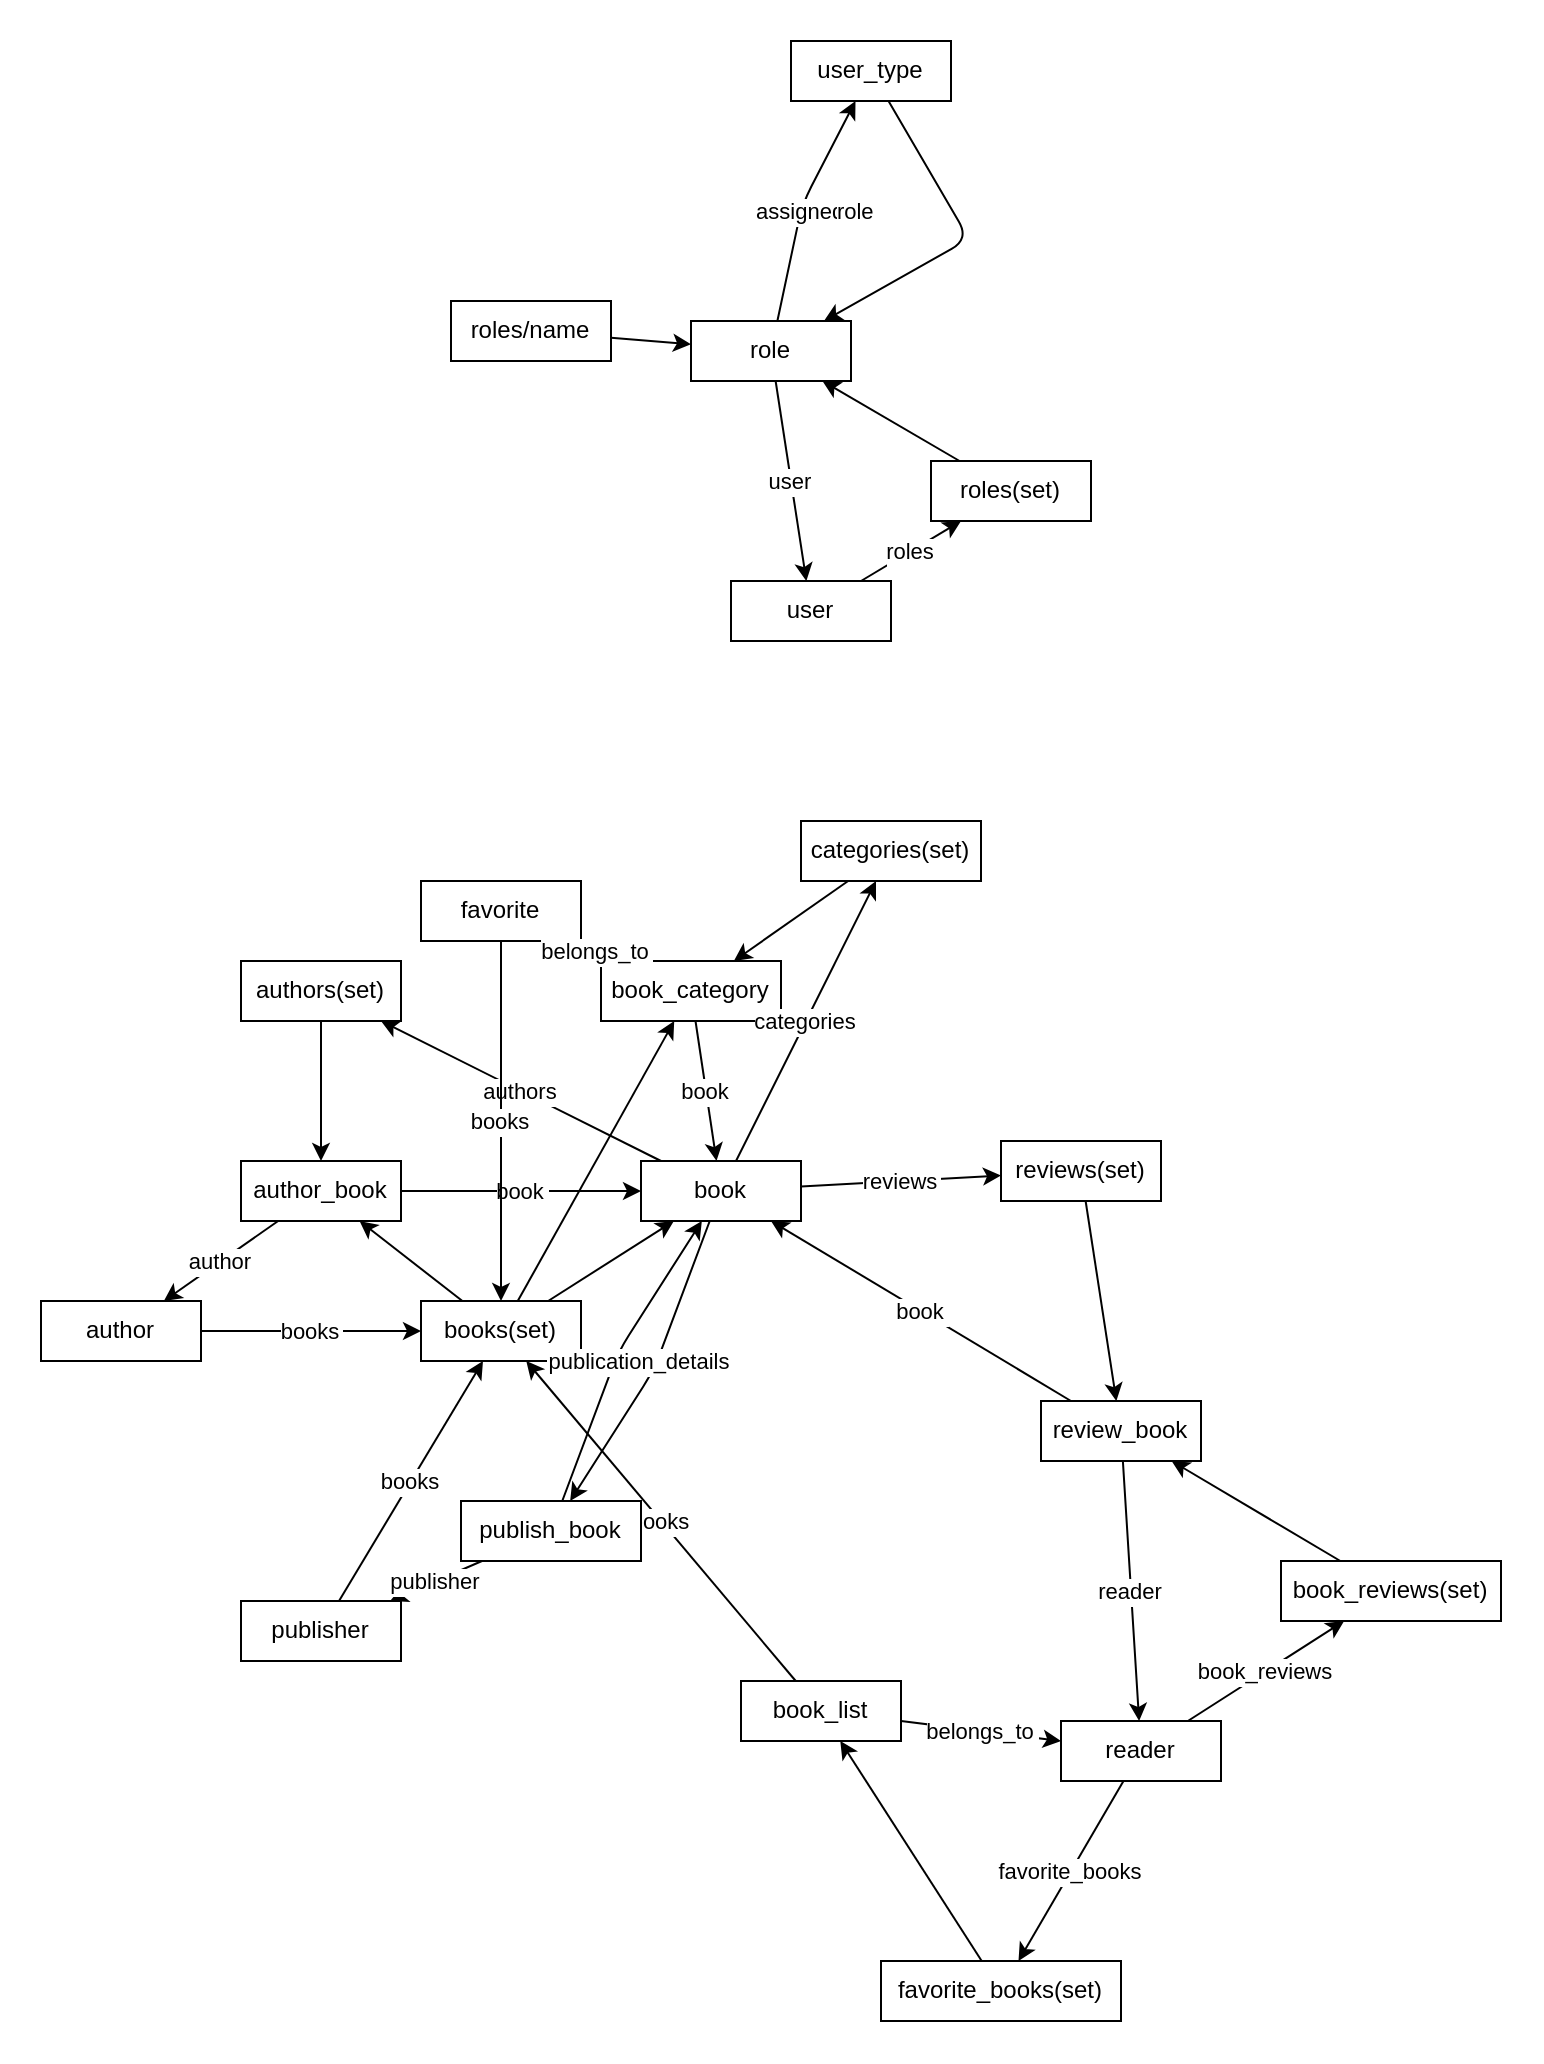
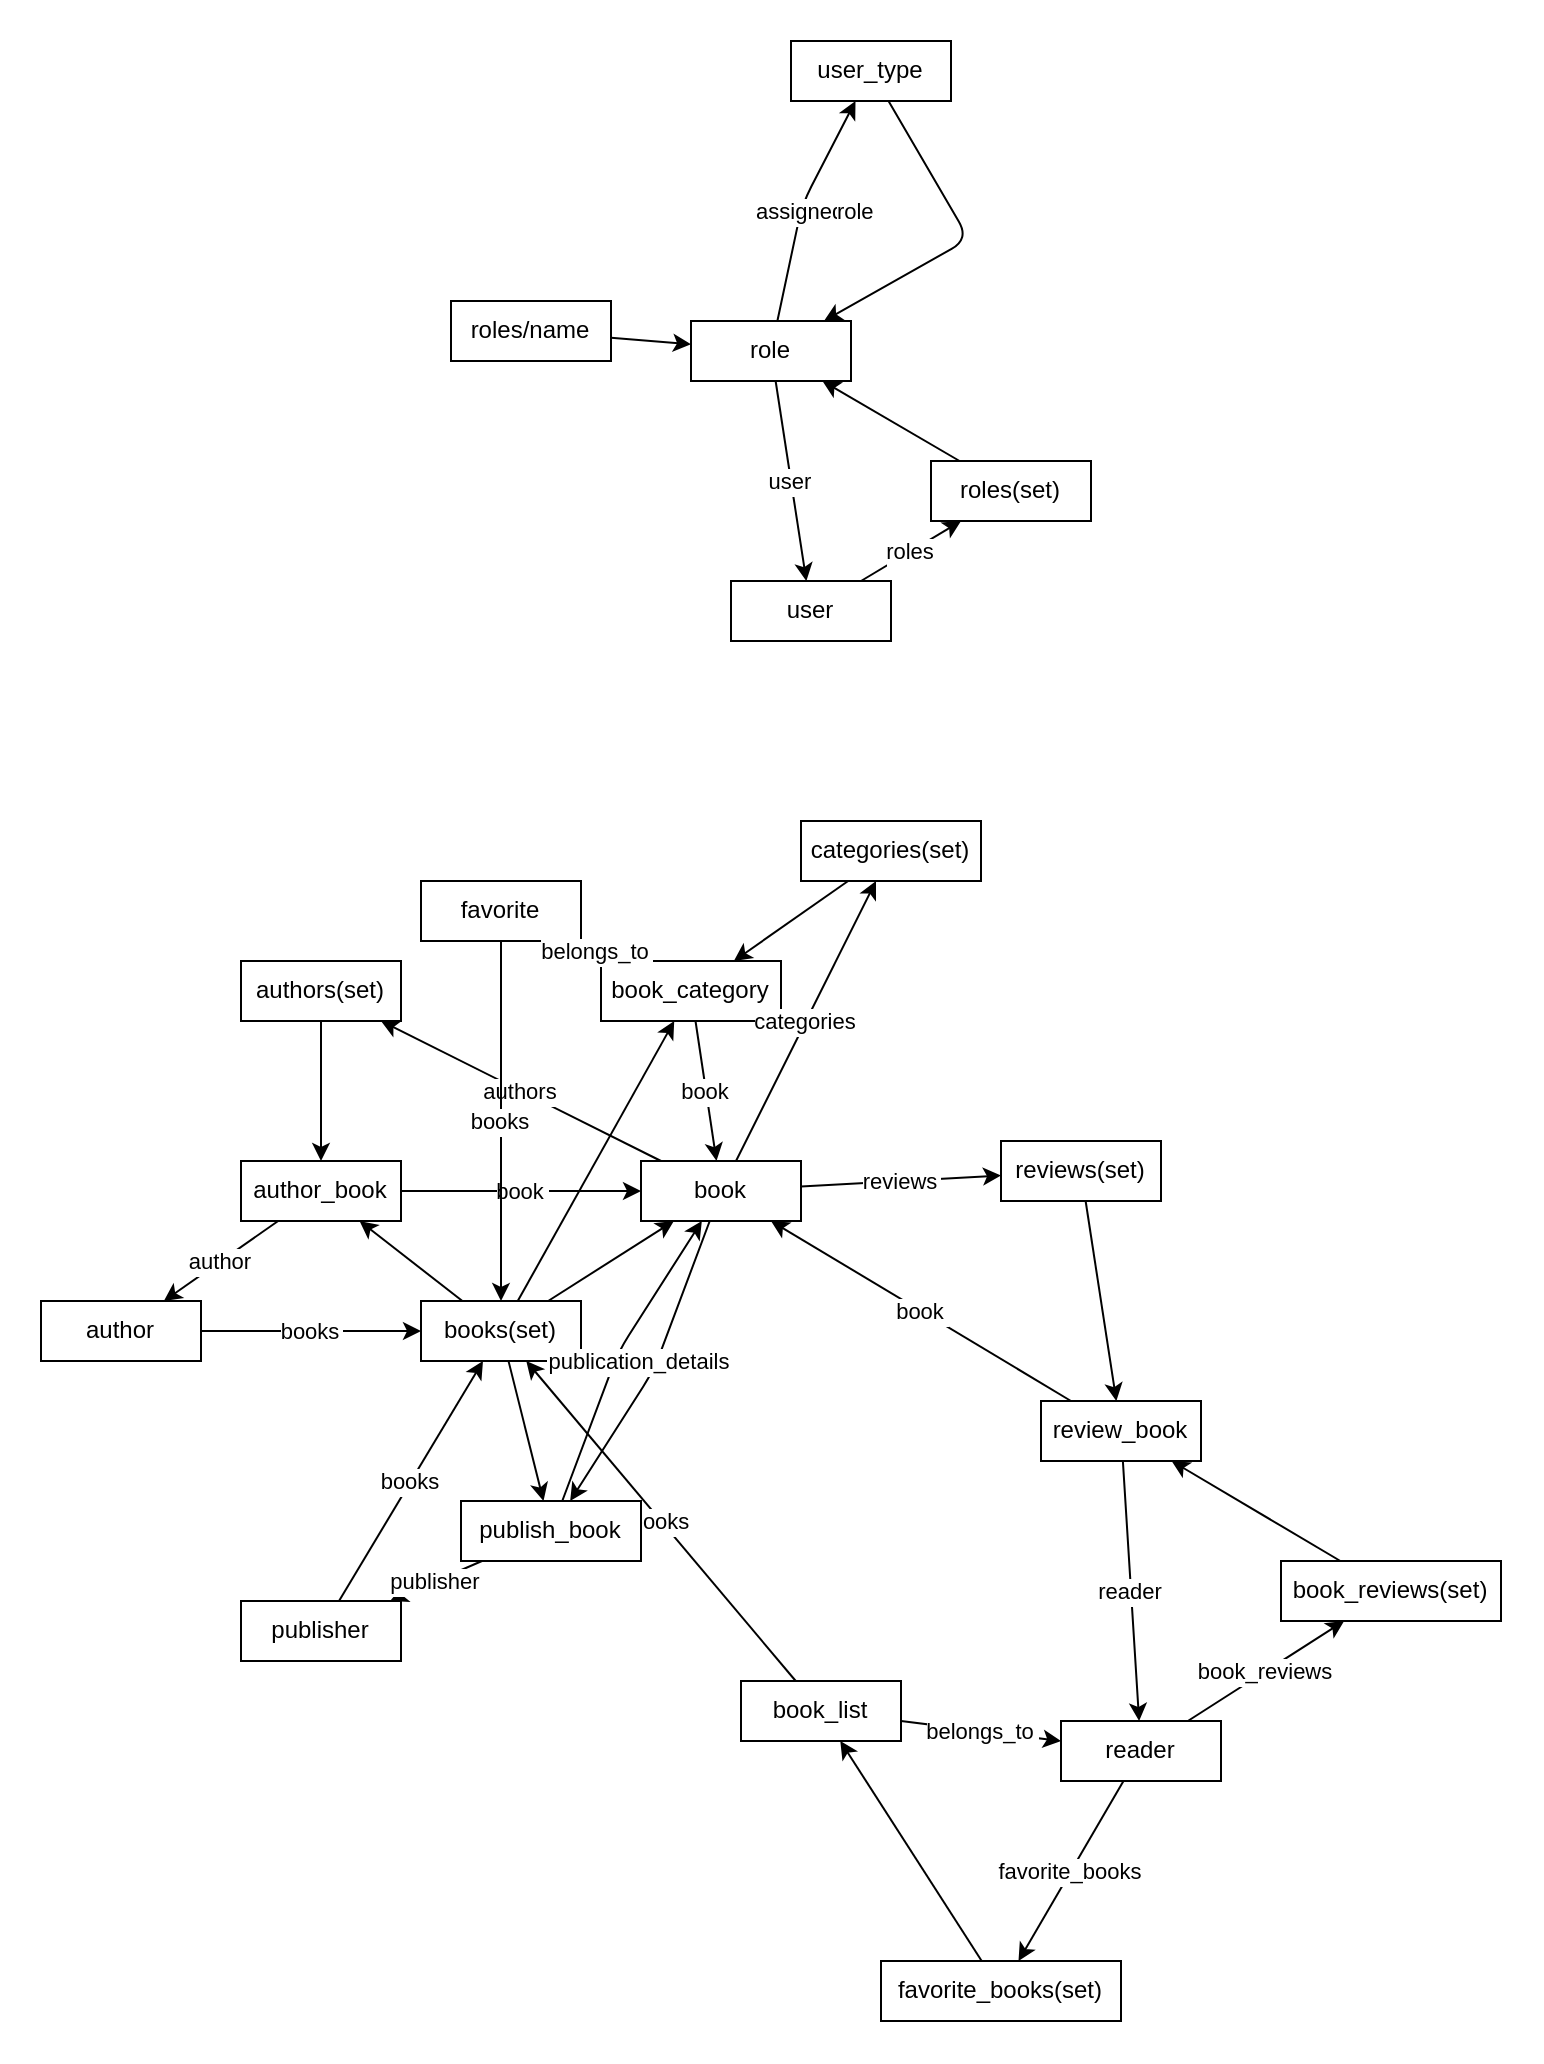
edge "books(set)" -> "publish_book": added
